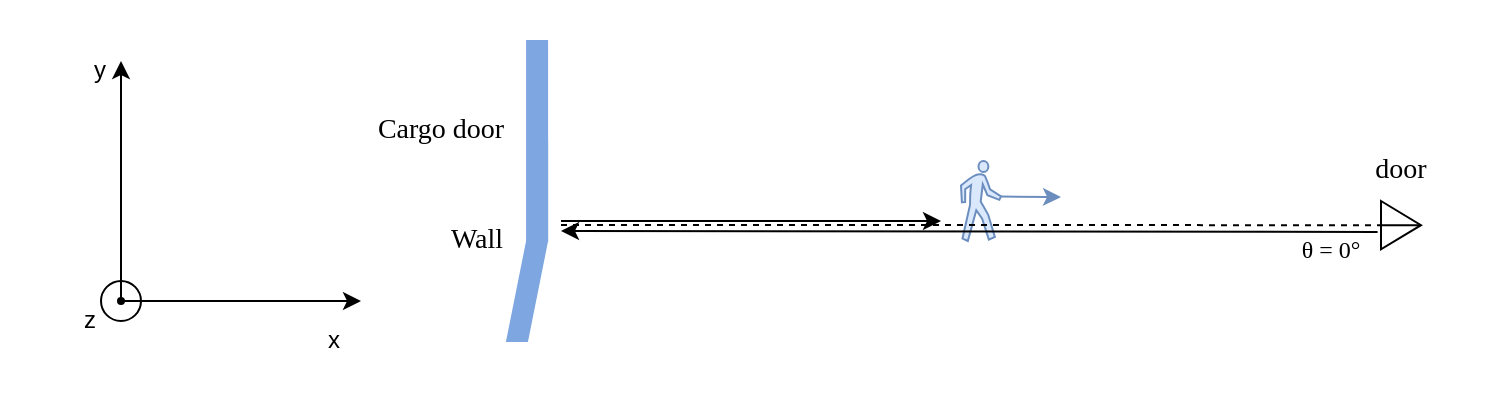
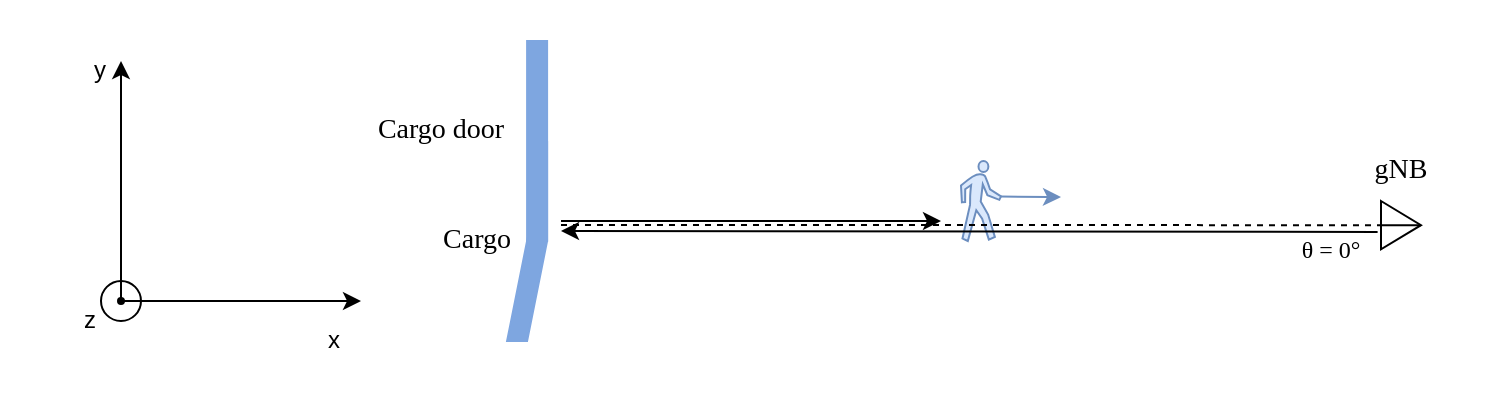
node "door": label "door" -> "gNB"
node "Wall": label "Wall" -> "Cargo"
